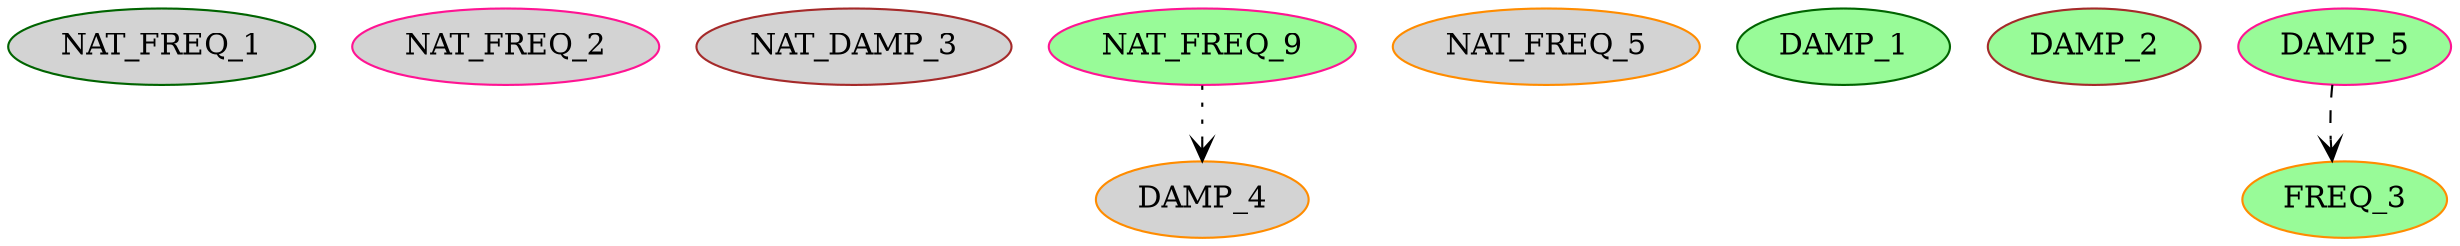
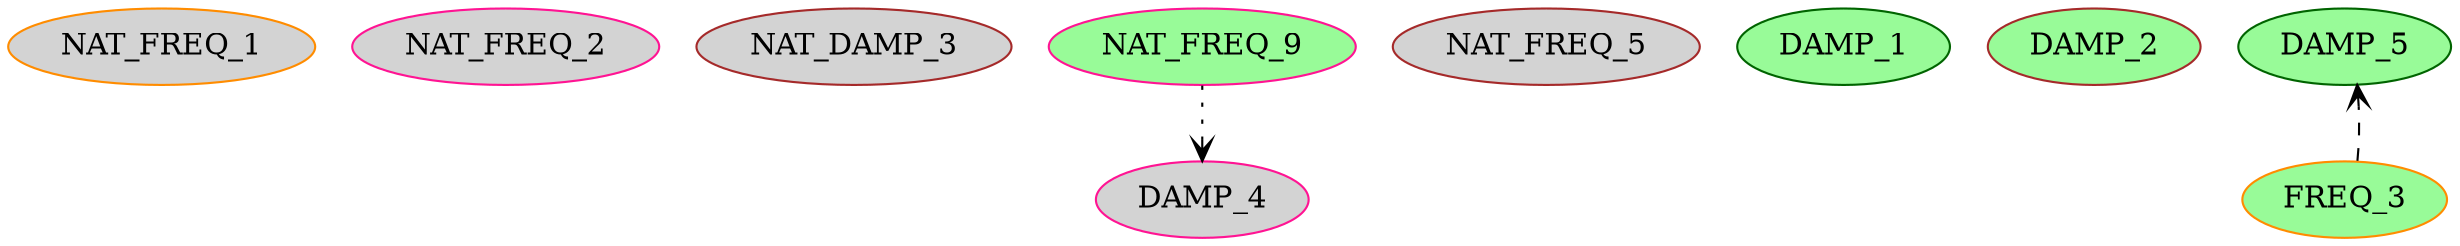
node "NAT_FREQ_1": color darkgreen -> darkorange
node "NAT_FREQ_5": color darkorange -> brown
node "DAMP_5": color deeppink -> darkgreen
edge "DAMP_5" -> "FREQ_3": reversed
node "DAMP_4": color darkorange -> deeppink
